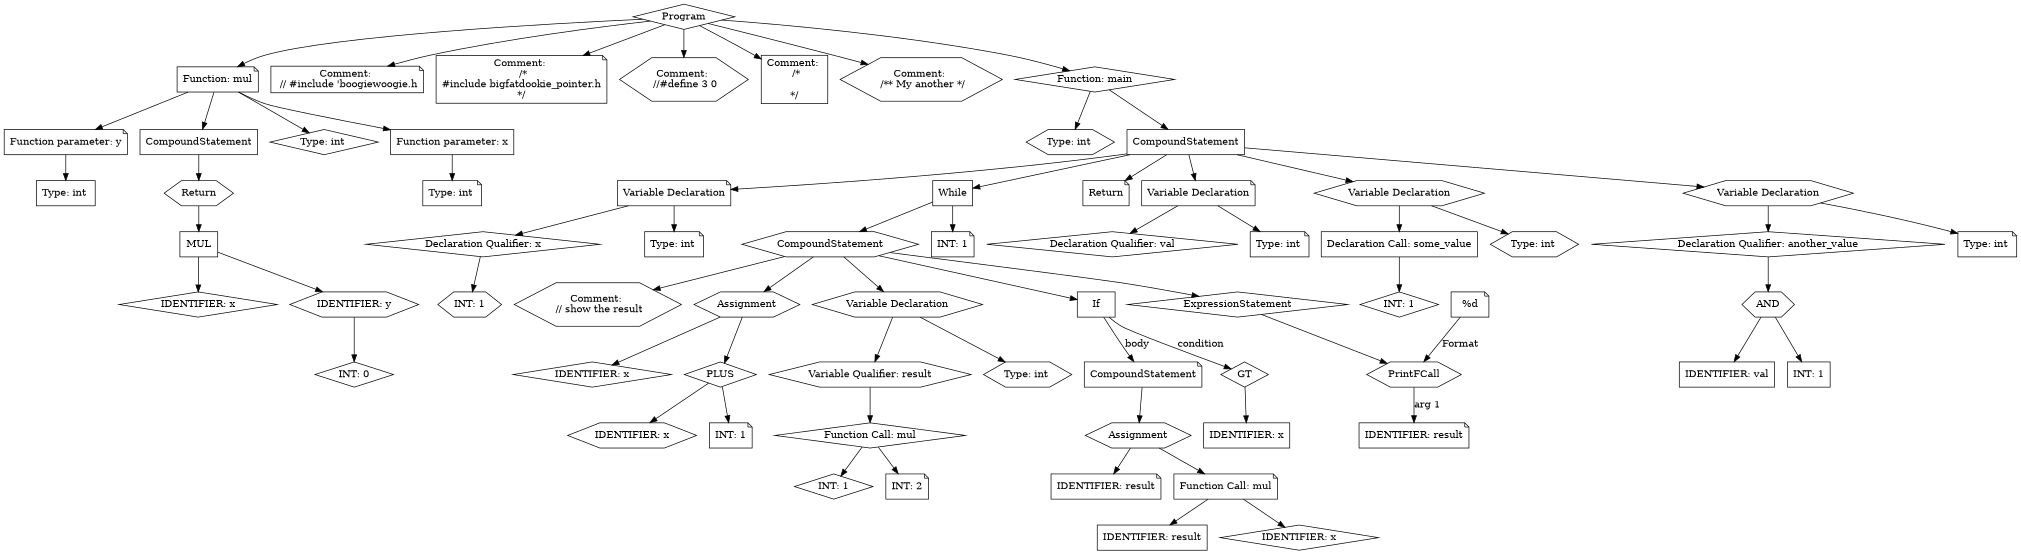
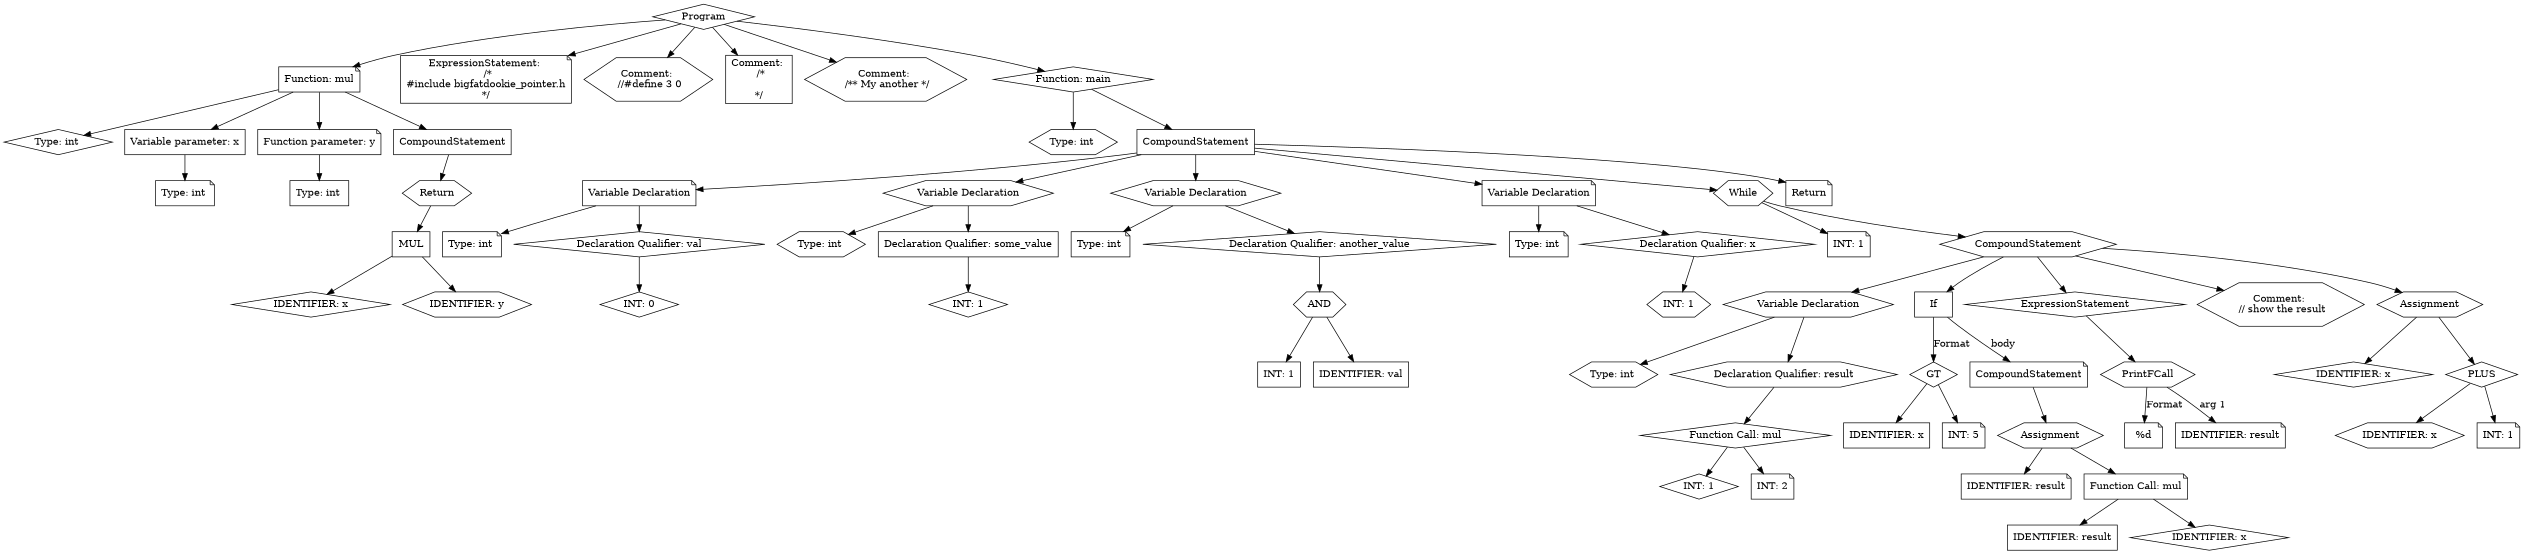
node "Comment: // #include 'boogiewoogie.h": removed
node "Comment: /* #include bigfatdookie_pointer.h */": label "Comment: /* #include bigfatdookie_pointer.h */" -> "ExpressionStatement: /* #include bigfatdookie_pointer.h */"
node "Function parameter: x": label "Function parameter: x" -> "Variable parameter: x"
node "While": shape box -> hexagon
node "Declaration Call: some_value": label "Declaration Call: some_value" -> "Declaration Qualifier: some_value"
edge "IDENTIFIER: y" -> "INT: 0": now "Declaration Qualifier: val" -> "INT: 0"
edge "%d" -> "PrintFCall": reversed
edge "If" -> "GT": label "condition" -> "Format"
node "Variable Qualifier: result": label "Variable Qualifier: result" -> "Declaration Qualifier: result"
node "INT: 5": added
